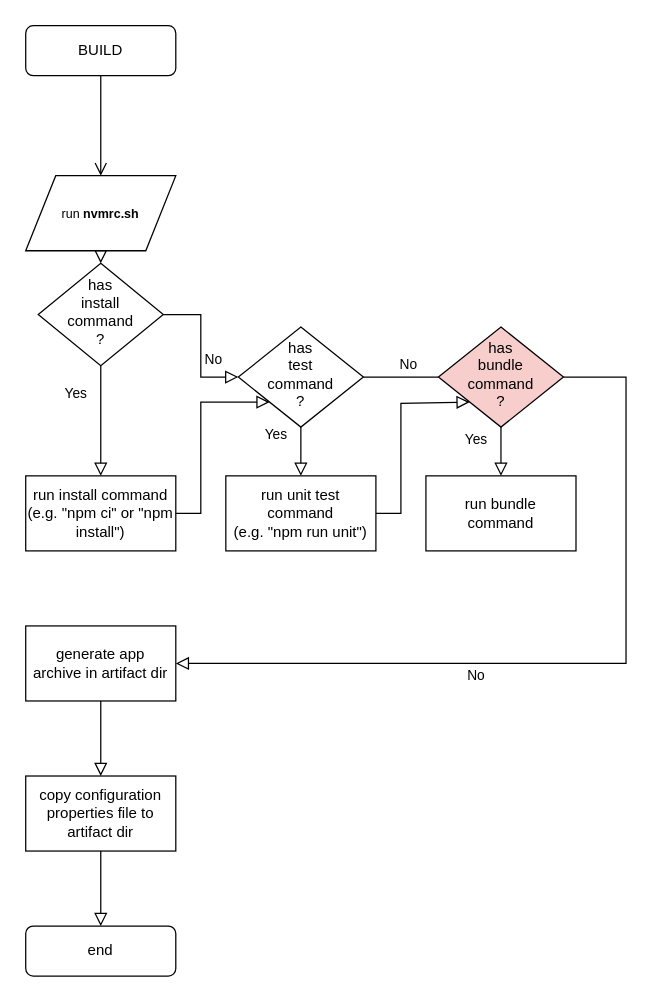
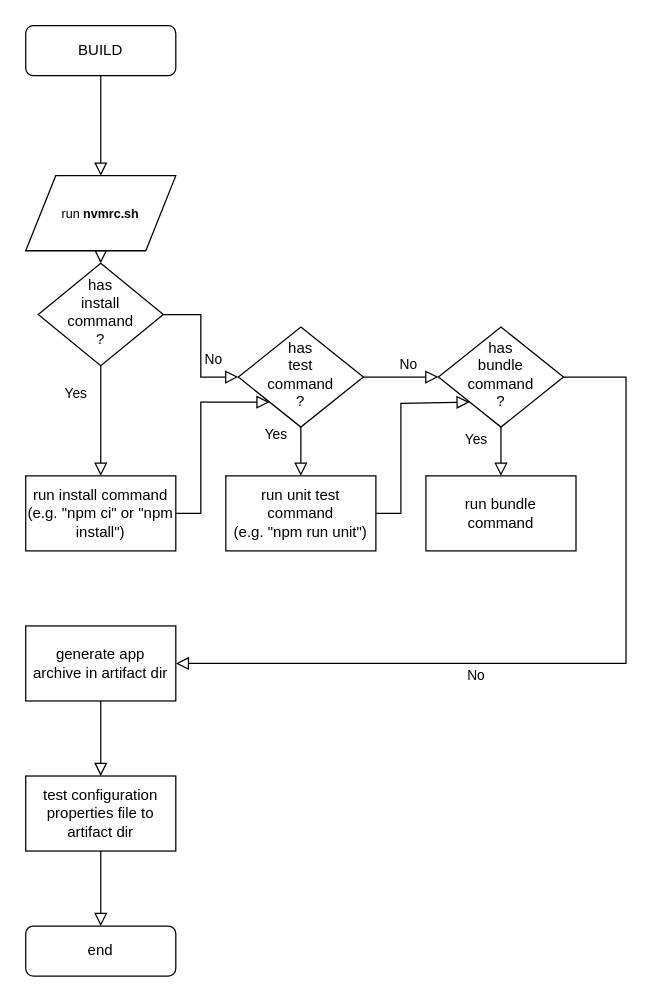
edge "BUILD" -> "run nvmrc.sh": arrowhead open -> block
edge "has test command ?" -- "has bundle command ?": arrowhead none -> block
node "has bundle command ?": fillcolor #f8cecc -> #ffffff
node "copy configuration properties file to artifact dir": label "copy configuration properties file to artifact dir" -> "test configuration properties file to artifact dir"
